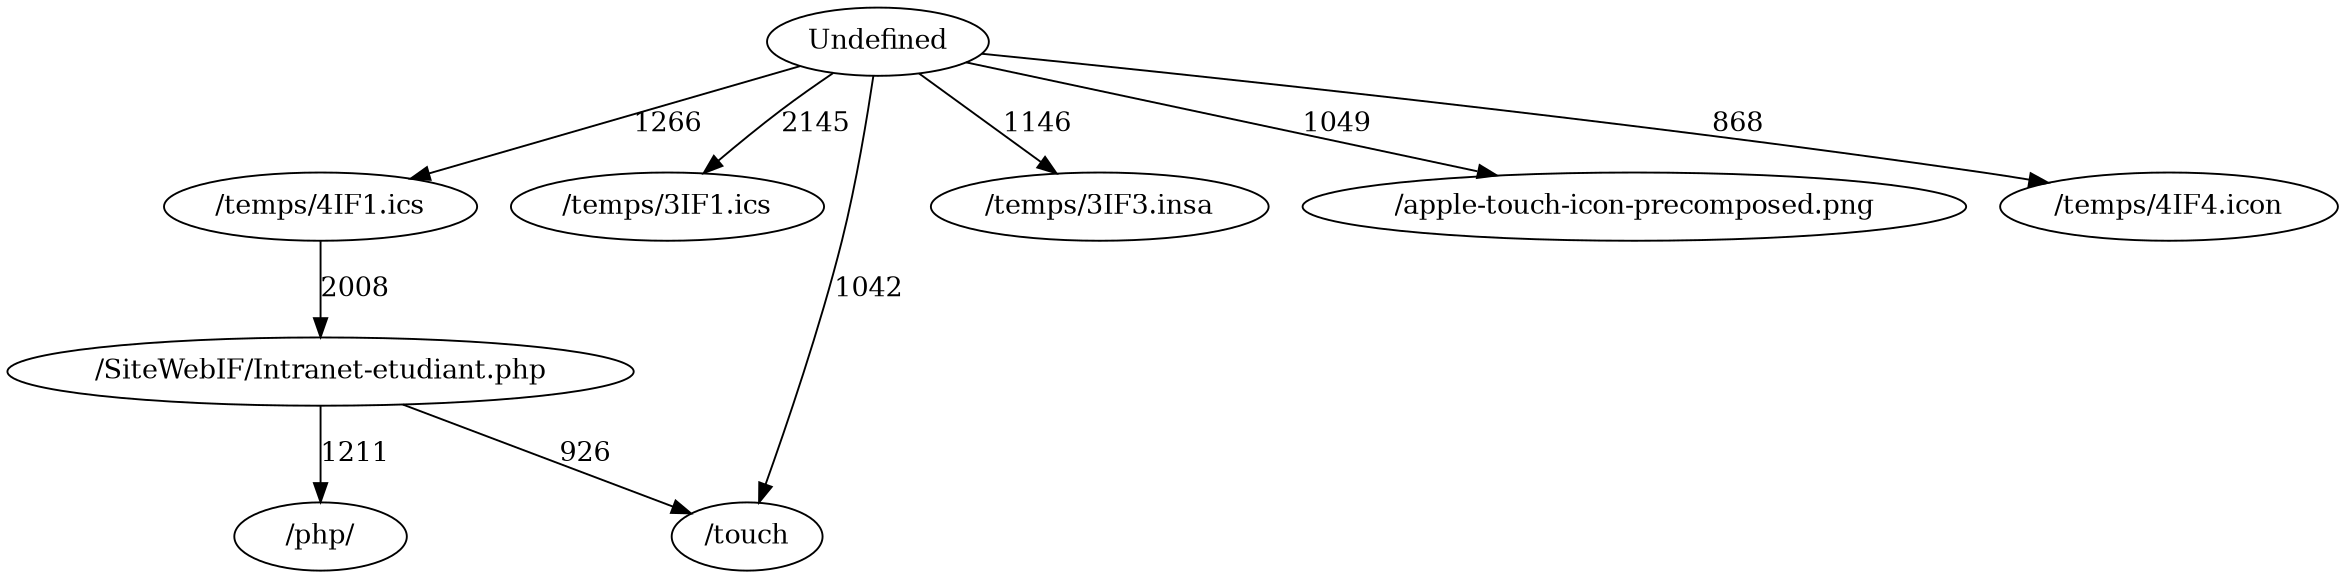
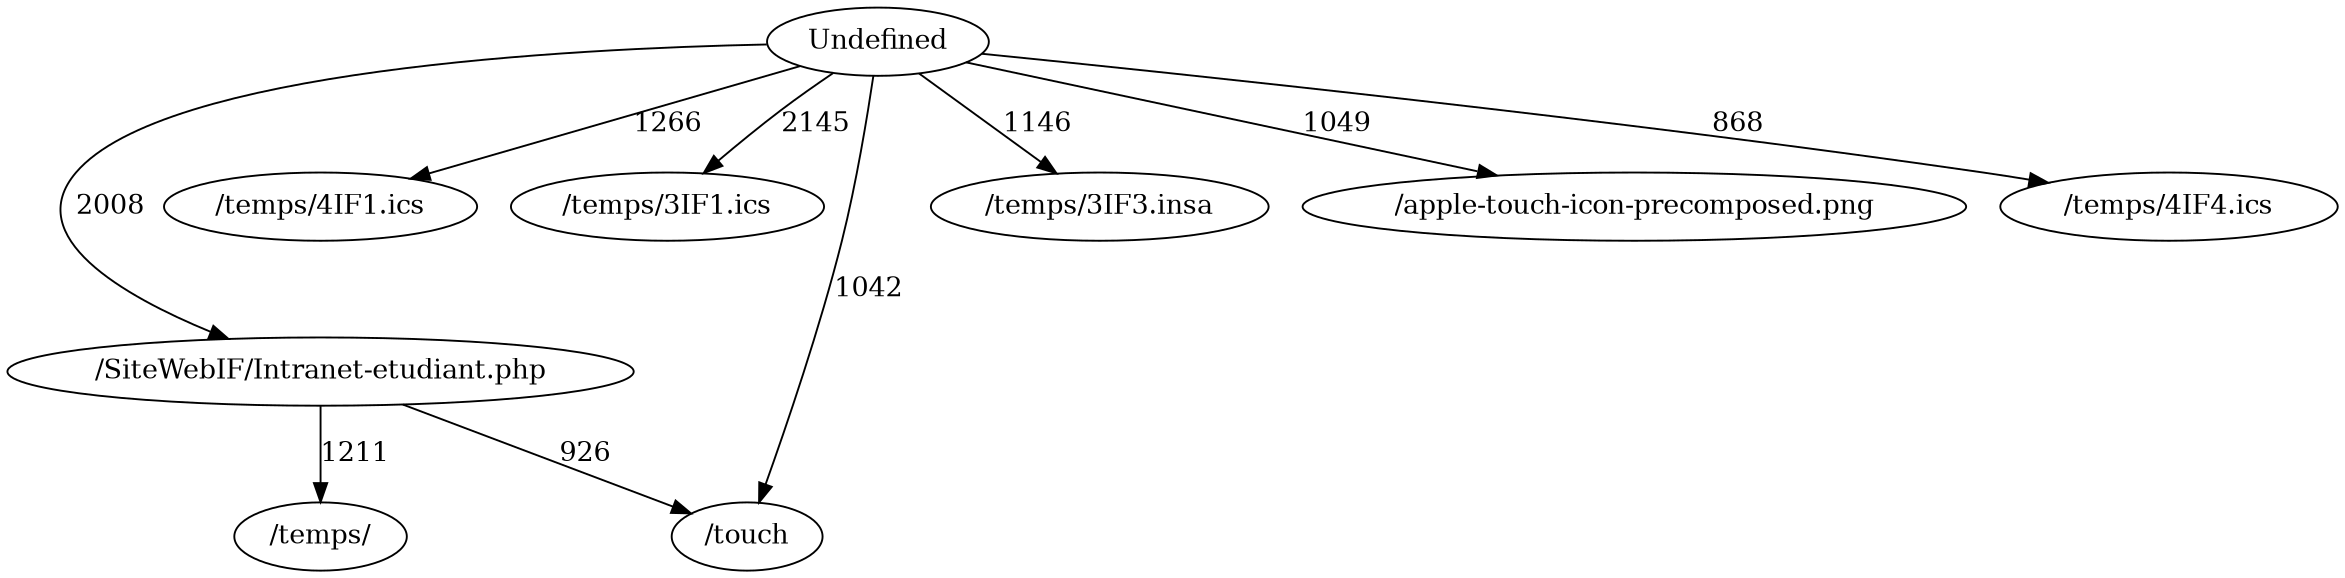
node "/temps/4IF4.icon": label "/temps/4IF4.icon" -> "/temps/4IF4.ics"
edge "/temps/4IF1.ics" -> "/SiteWebIF/Intranet-etudiant.php": now "Undefined" -> "/SiteWebIF/Intranet-etudiant.php"
node "/php/": label "/php/" -> "/temps/"
